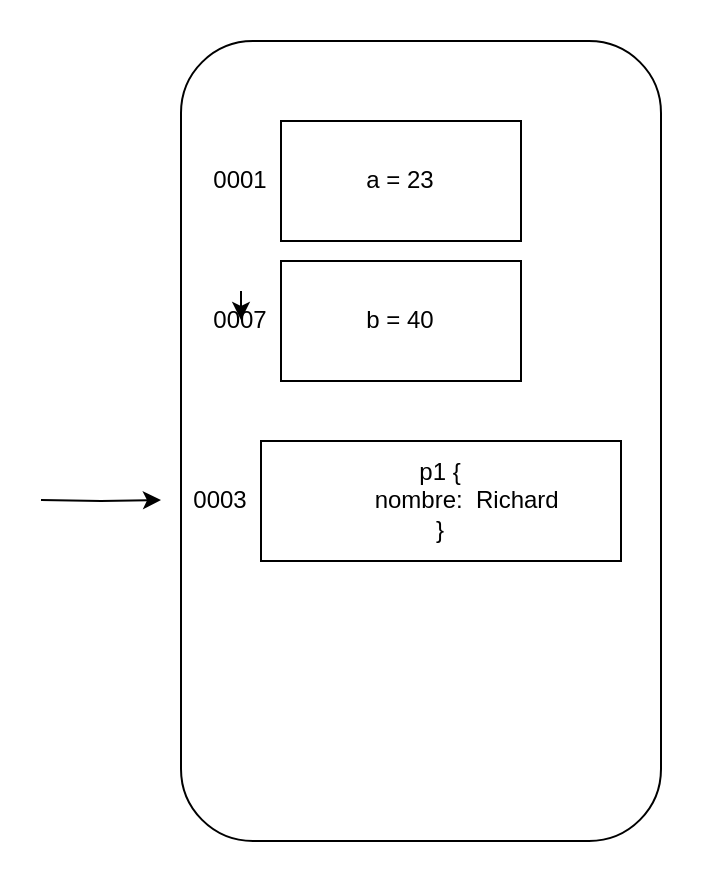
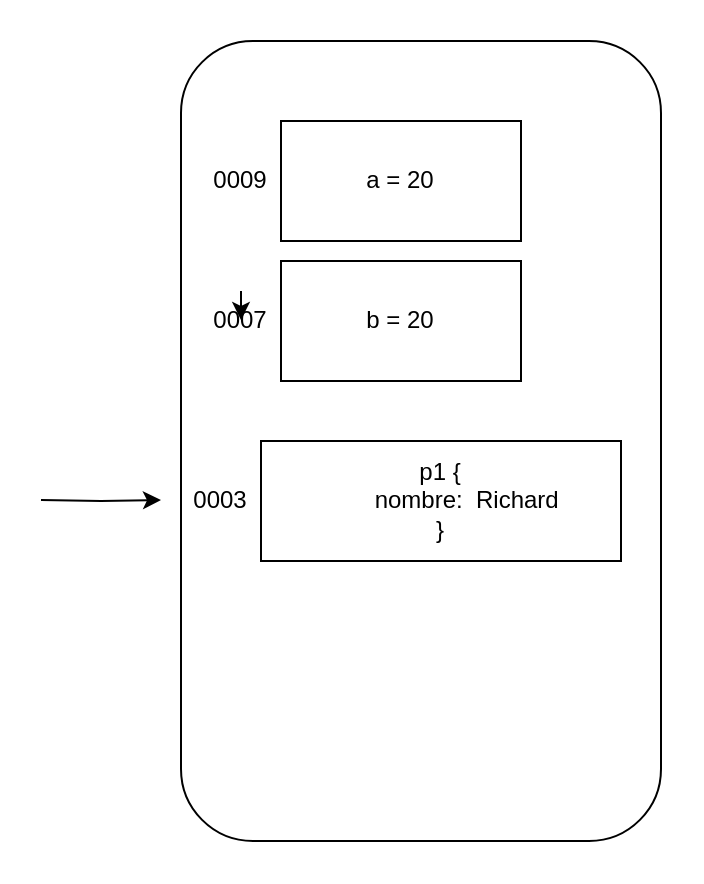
node "0001": label "0001" -> "0009"
node "a = 23": label "a = 23" -> "a = 20"
node "b = 40": label "b = 40" -> "b = 20"
